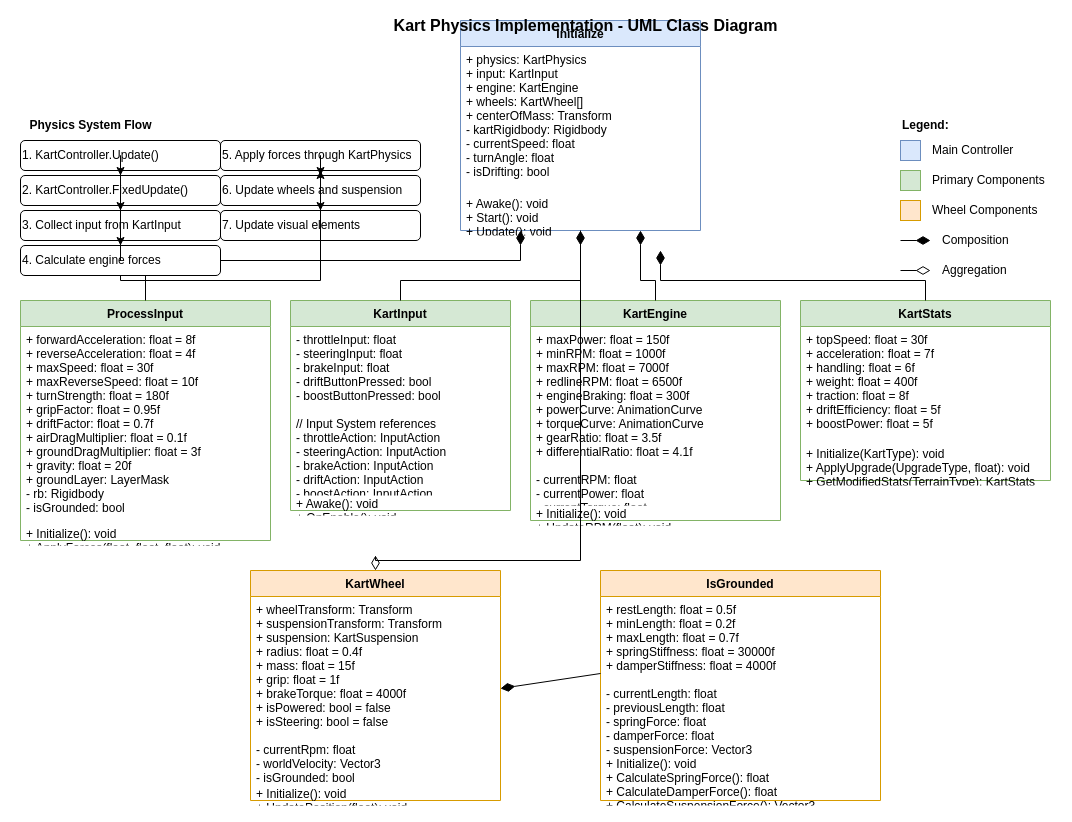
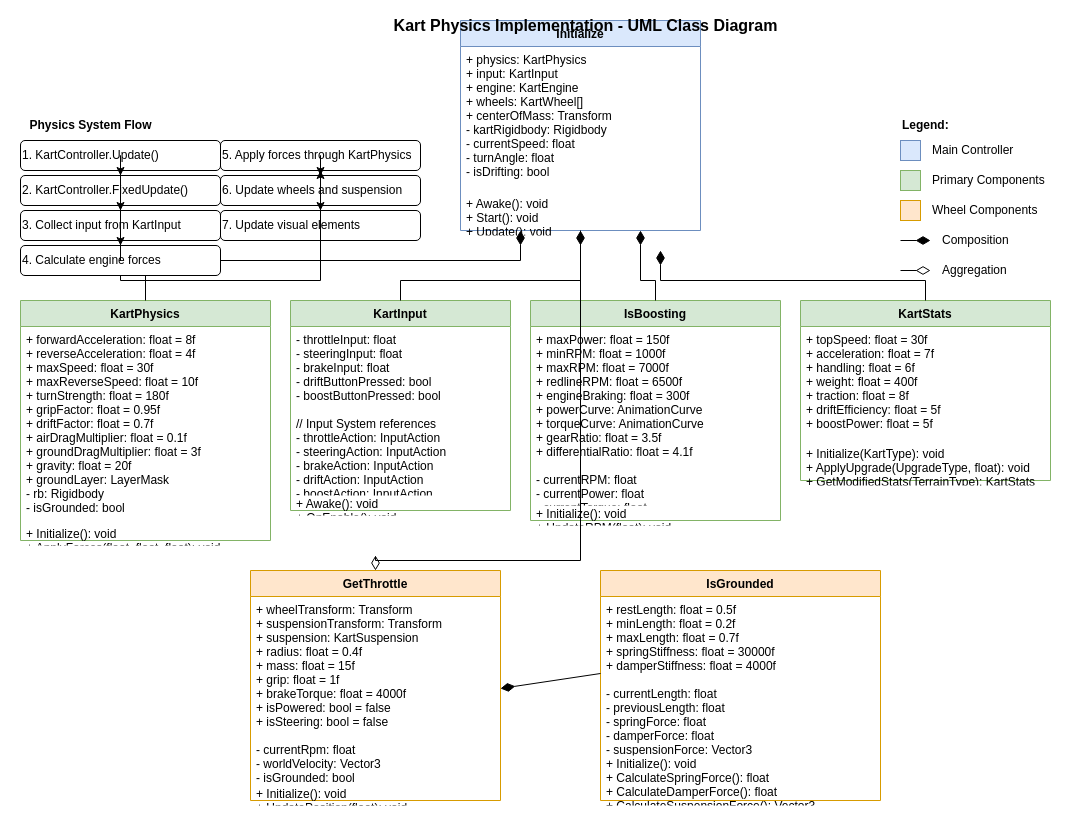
node "ProcessInput": label "ProcessInput" -> "KartPhysics"
node "KartEngine": label "KartEngine" -> "IsBoosting"
node "KartWheel": label "KartWheel" -> "GetThrottle"
